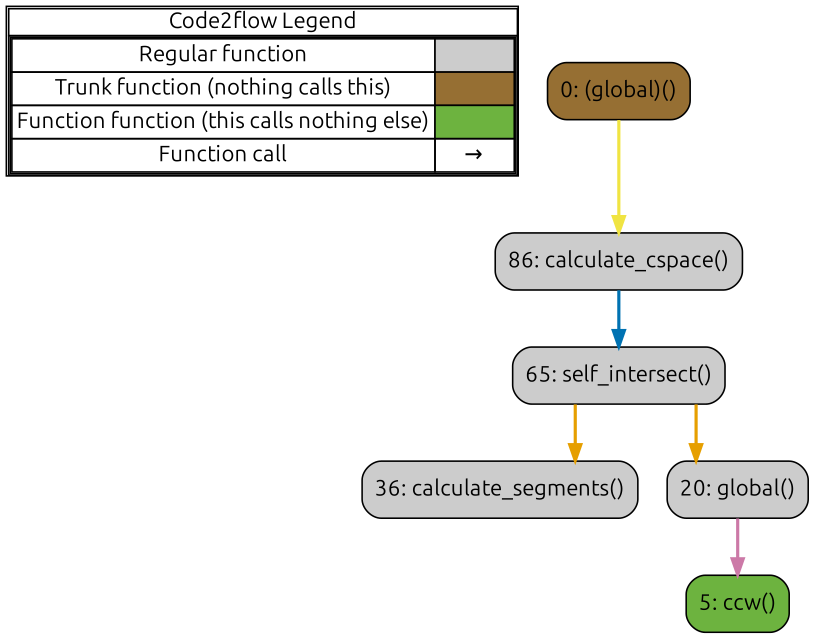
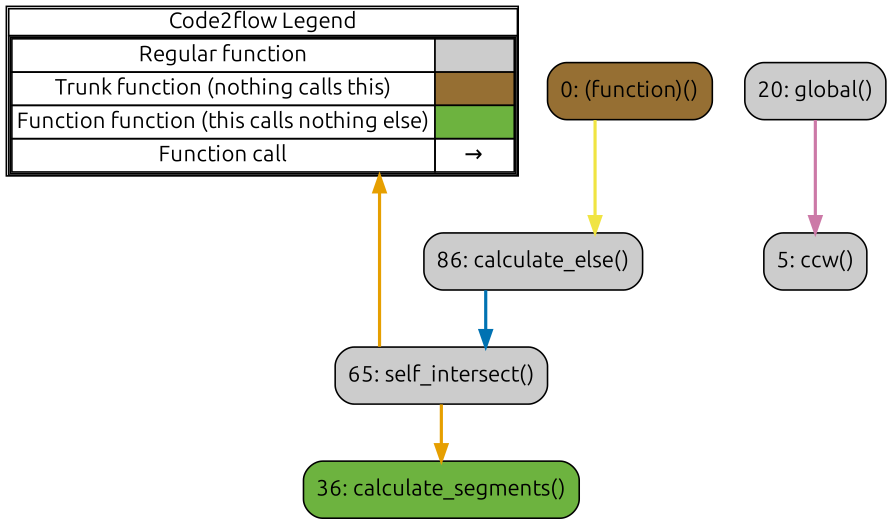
node "0: (global)()": label "0: (global)()" -> "0: (function)()"
node "86: calculate_cspace()": label "86: calculate_cspace()" -> "86: calculate_else()"
edge "65: self_intersect()" -> "20: global()": now "65: self_intersect()" -> "Code2flow Legend"
node "36: calculate_segments()": fillcolor #cccccc -> #6db33f
node "5: ccw()": fillcolor #6db33f -> #cccccc
